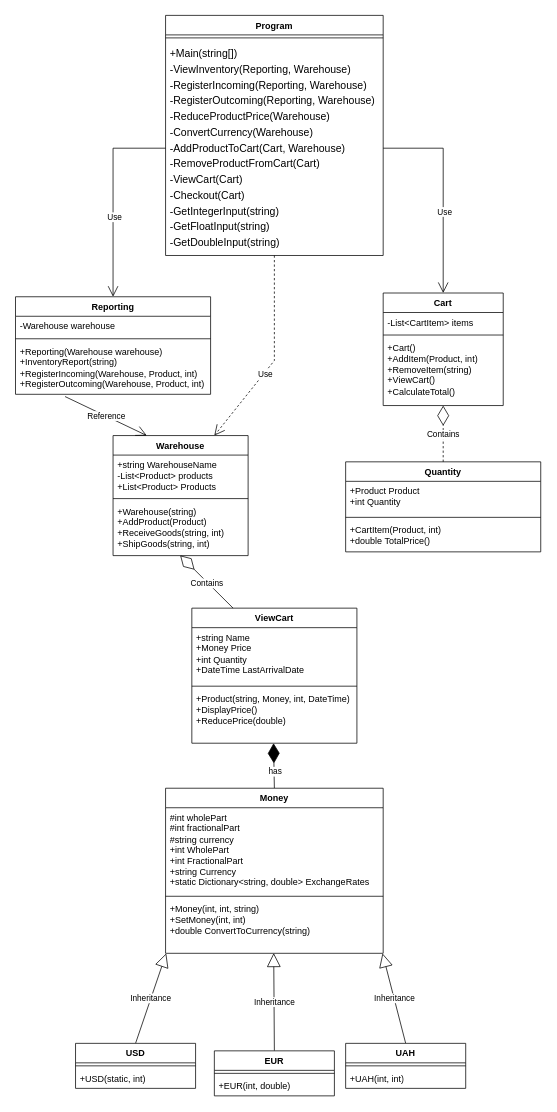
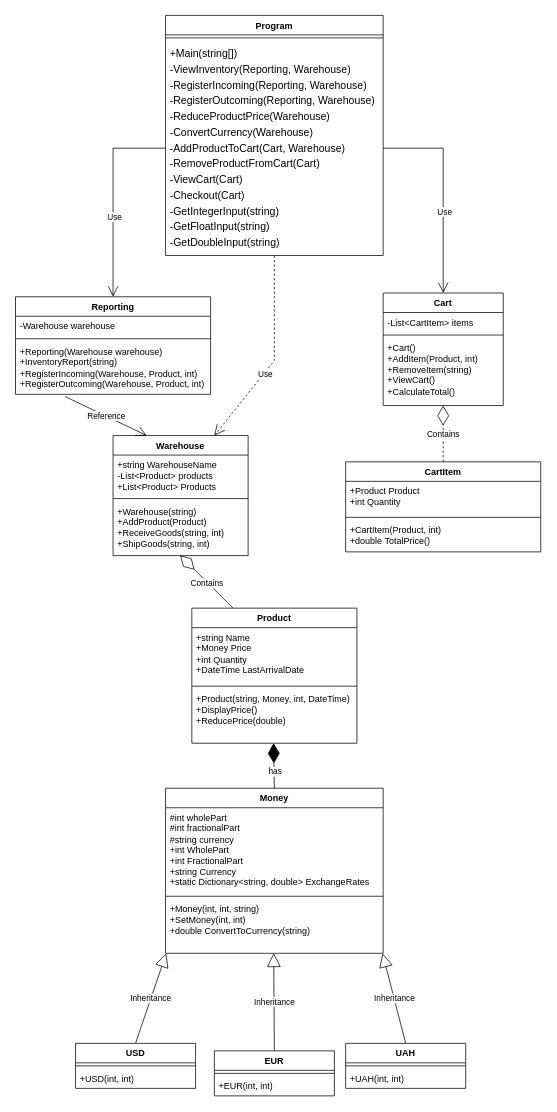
node "Quantity": label "Quantity" -> "CartItem"
node "ViewCart": label "ViewCart" -> "Product"
node "+USD(static, int)": label "+USD(static, int)" -> "+USD(int, int)"
node "+EUR(int, double)": label "+EUR(int, double)" -> "+EUR(int, int)"
